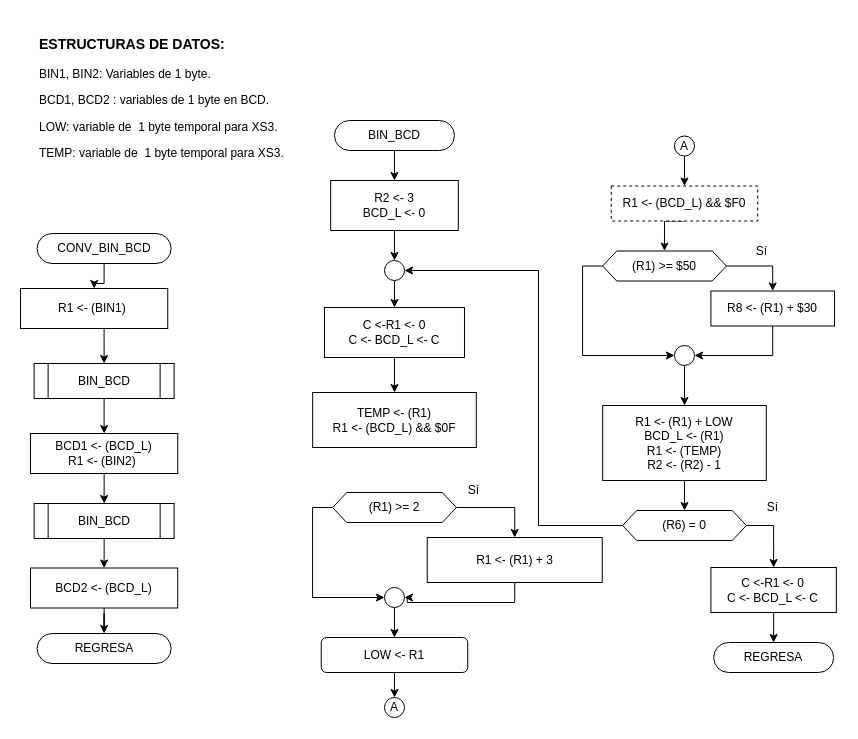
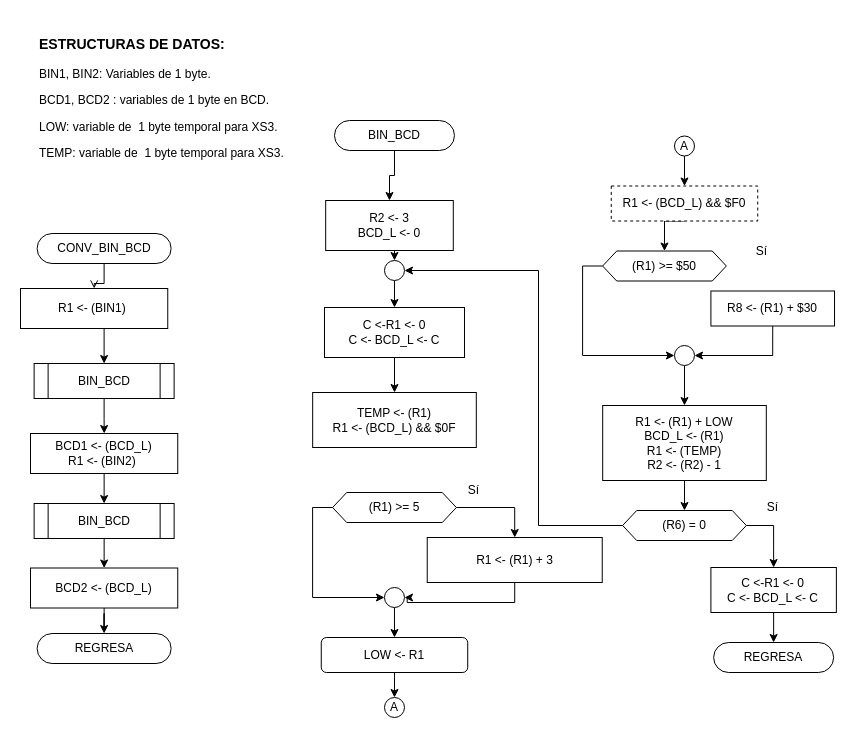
node "R2 <- 3 BCD_L <- 0": moved (394, 206) -> (389, 226)
edge "(R1) >= $50" -> "R8 <- (R1) + $30": removed
edge "CONV_BIN_BCD" -> "R1 <- (BIN1)": arrowhead classic -> open
node "(R1) >= 2": label "(R1) >= 2" -> "(R1) >= 5"
